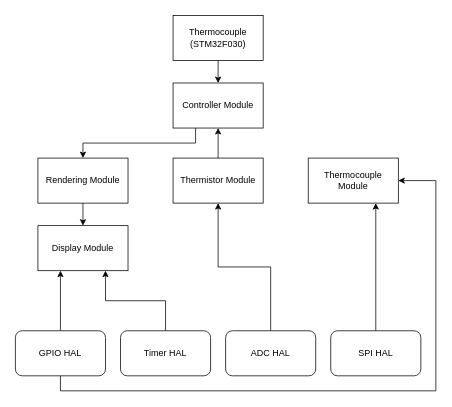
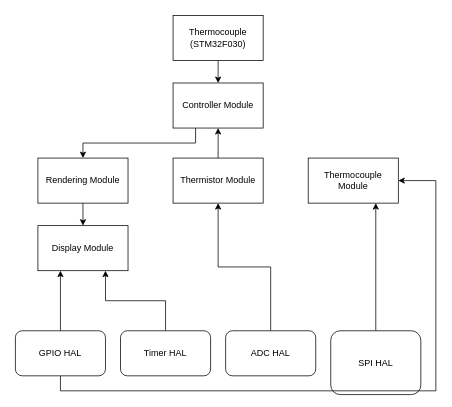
node "SPI HAL": size 90x45 -> 90x64
